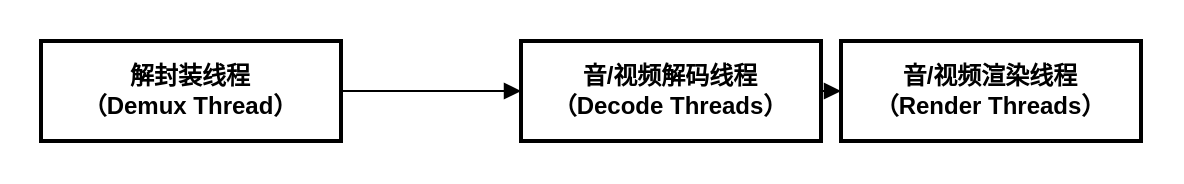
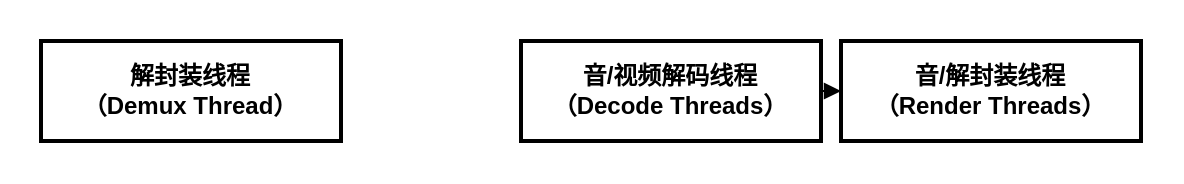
edge "解封装线程 （Demux Thread）" -> "音/视频解码线程 （Decode Threads）": removed
node "音/视频渲染线程 （Render Threads）": label "音/视频渲染线程 （Render Threads）" -> "音/解封装线程 （Render Threads）"
